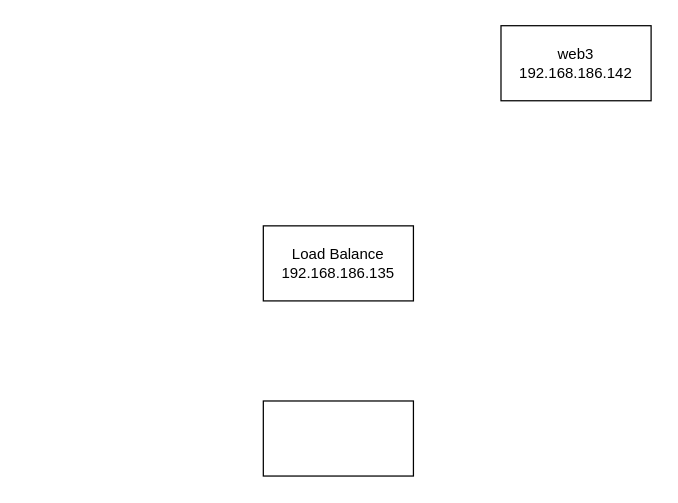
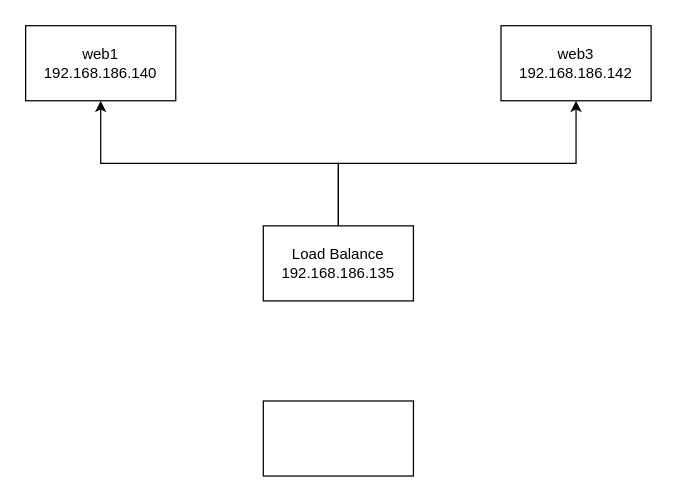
node "web1 192.168.186.140": added
edge "Load Balance 192.168.186.135" -> "web1 192.168.186.140": added
edge "Load Balance 192.168.186.135" -> "web3 192.168.186.142": added
